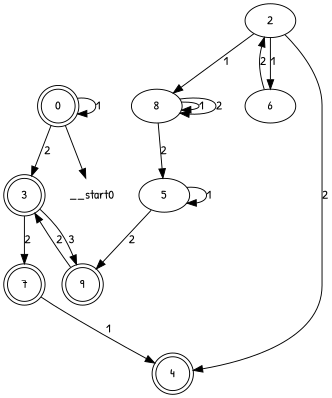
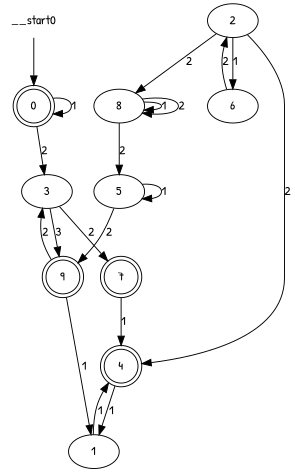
edge "2" -> "8": label "1" -> "2"
edge "0" -> "__start0": reversed
node "3": shape doublecircle -> ellipse
node "1": added
